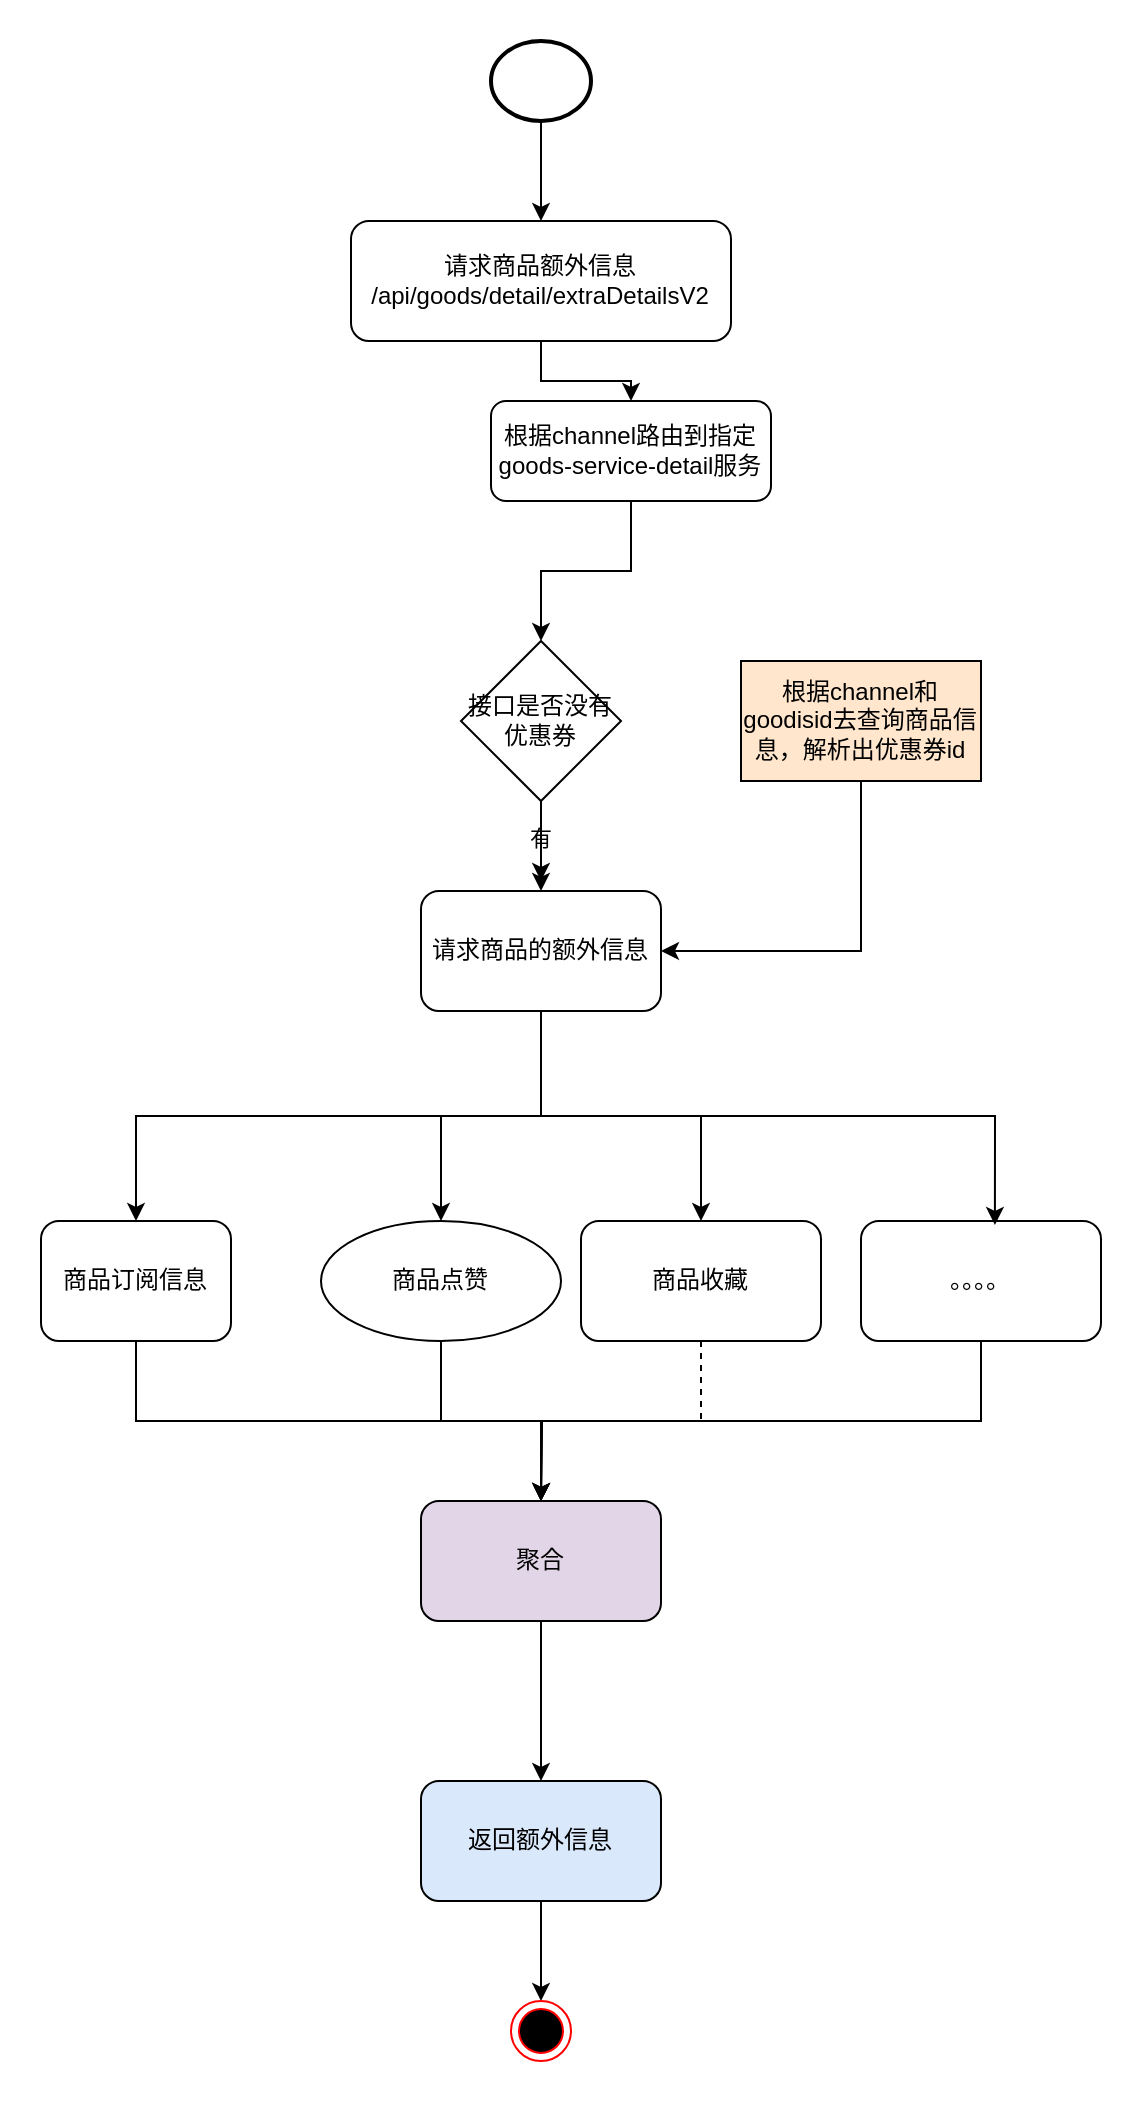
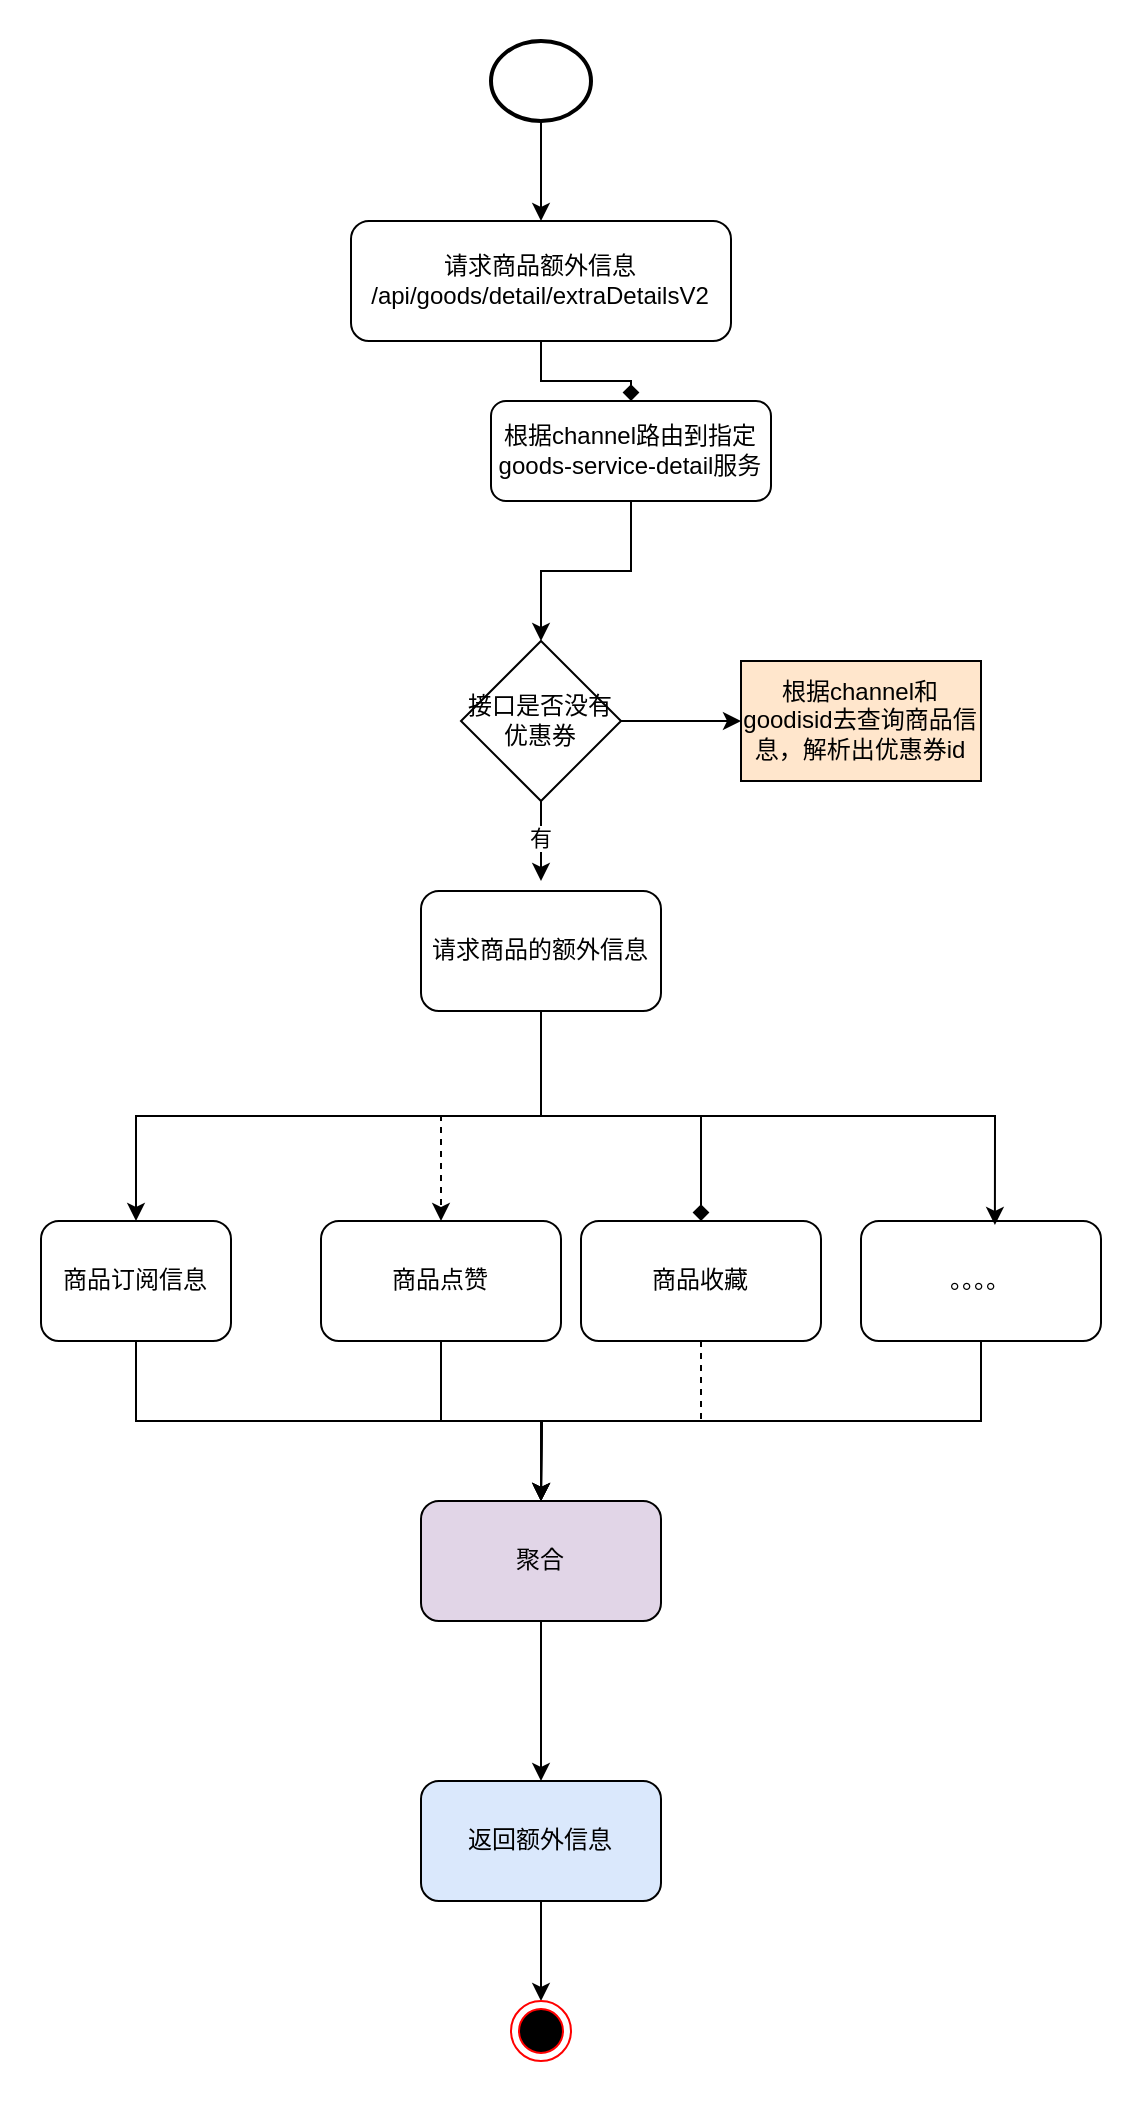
edge "请求商品额外信息 /api/goods/detail/extraDetailsV2" -> "根据channel路由到指定goods-service-detail服务": arrowhead classic -> diamond
edge "接口是否没有优惠券" -> "请求商品的额外信息": now "接口是否没有优惠券" -> "根据channel和goodisid去查询商品信息，解析出优惠券id"
edge "根据channel和goodisid去查询商品信息，解析出优惠券id" -> "请求商品的额外信息": removed
edge "请求商品的额外信息" -> "商品点赞": style solid -> dashed
edge "请求商品的额外信息" -> "商品收藏": arrowhead classic -> diamond
node "商品点赞": shape ellipse -> rounded rectangle
